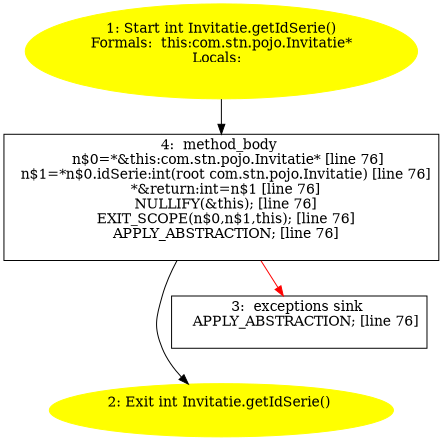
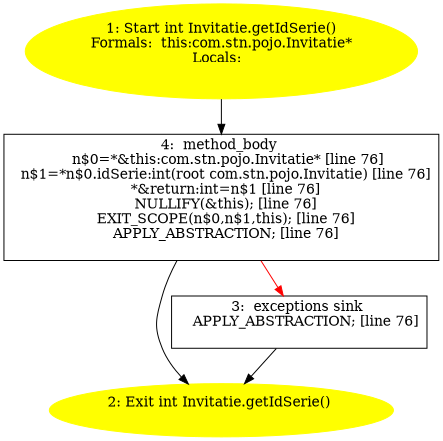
edge "3:  exceptions sink APPLY_ABSTRACTION; [line 76]" -> "2: Exit int Invitatie.getIdSerie()": added
